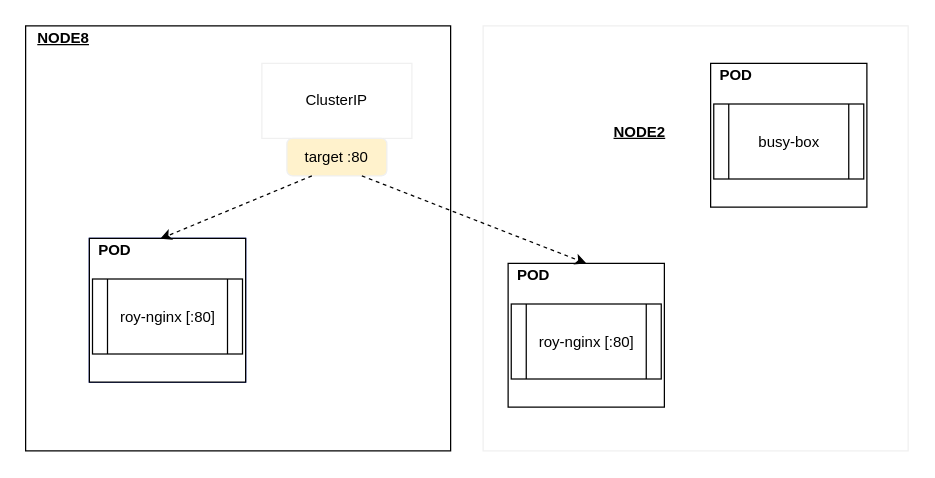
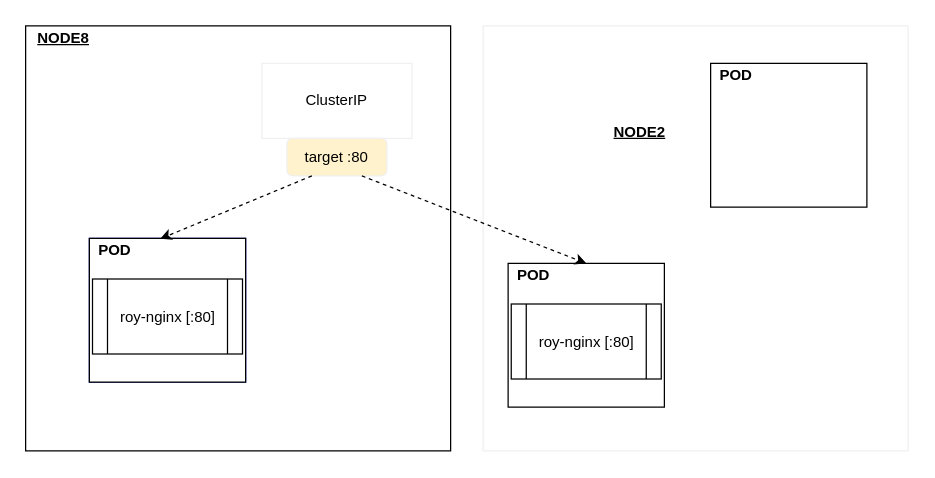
node "busy-box": removed
